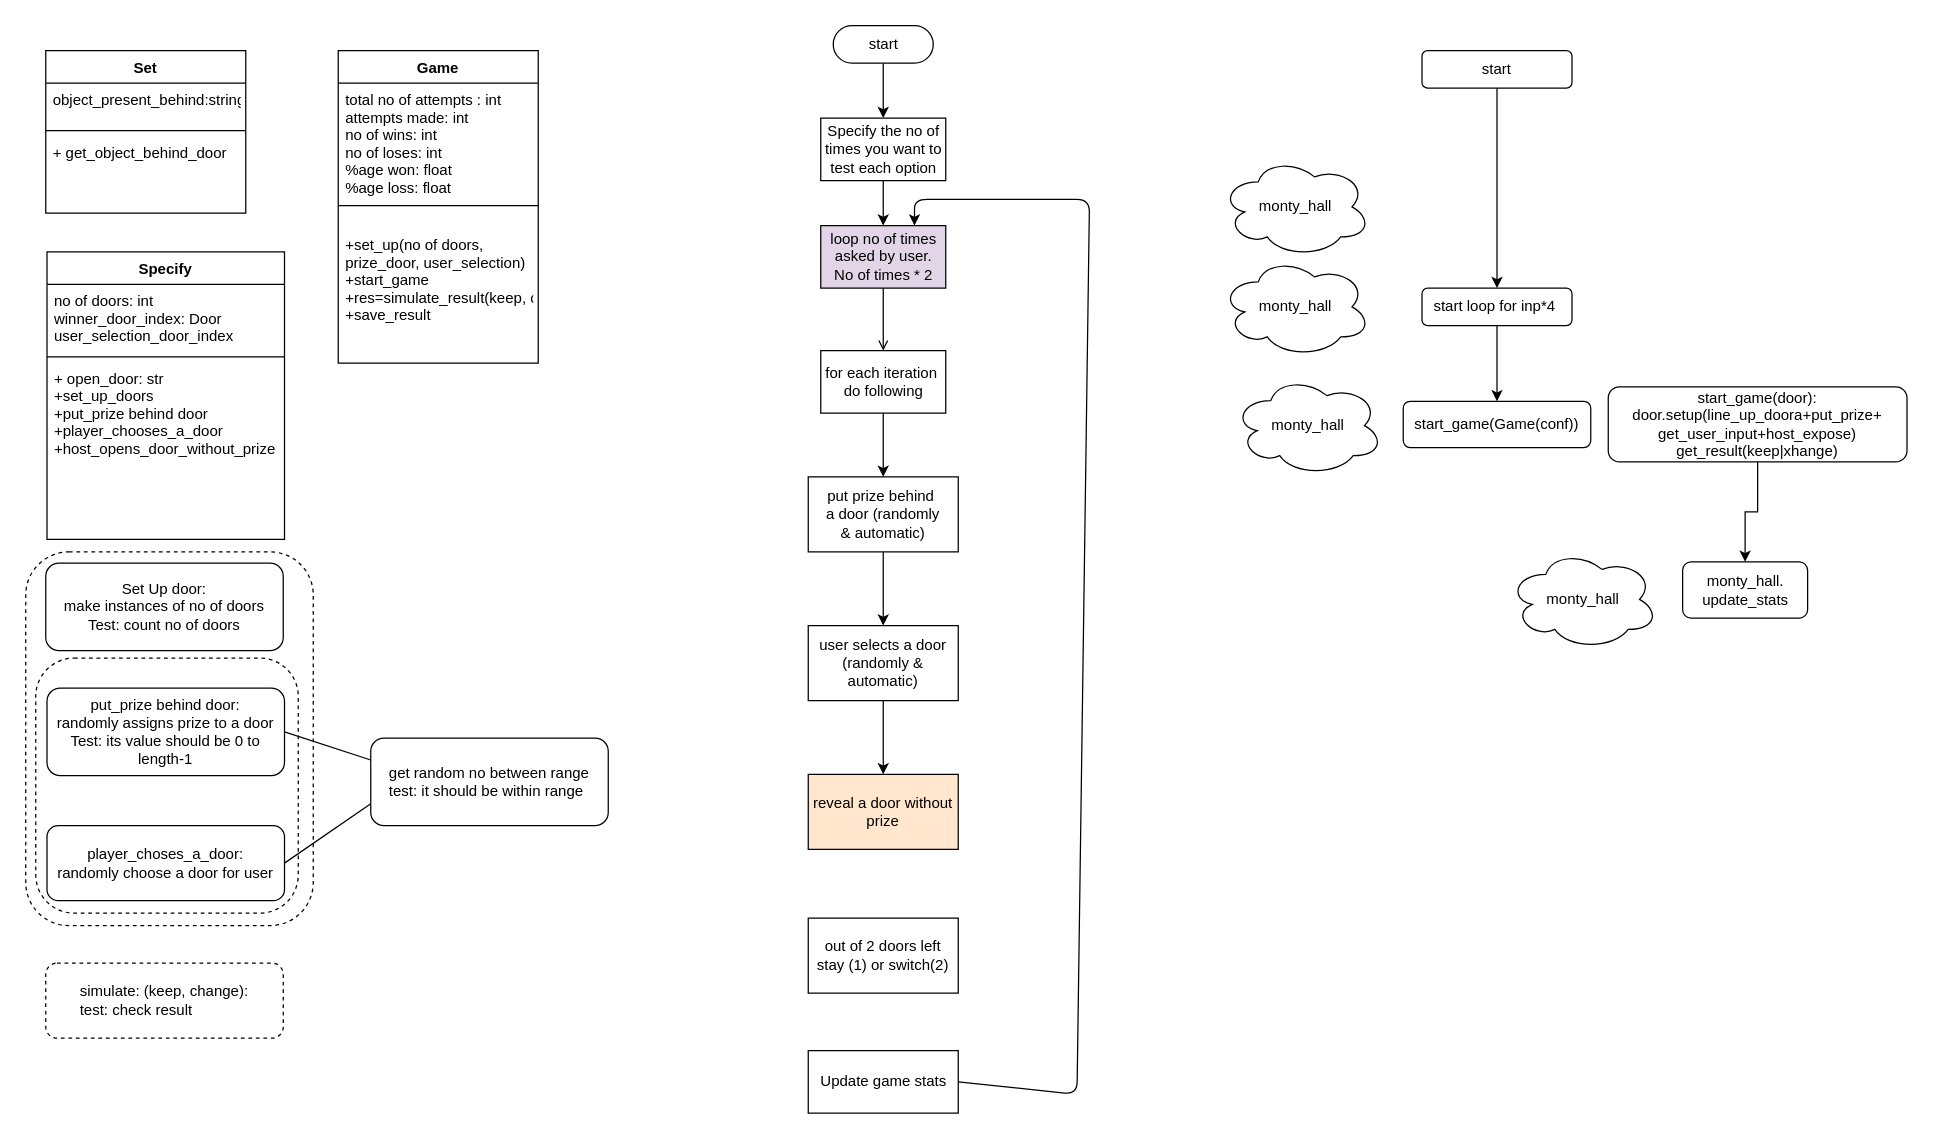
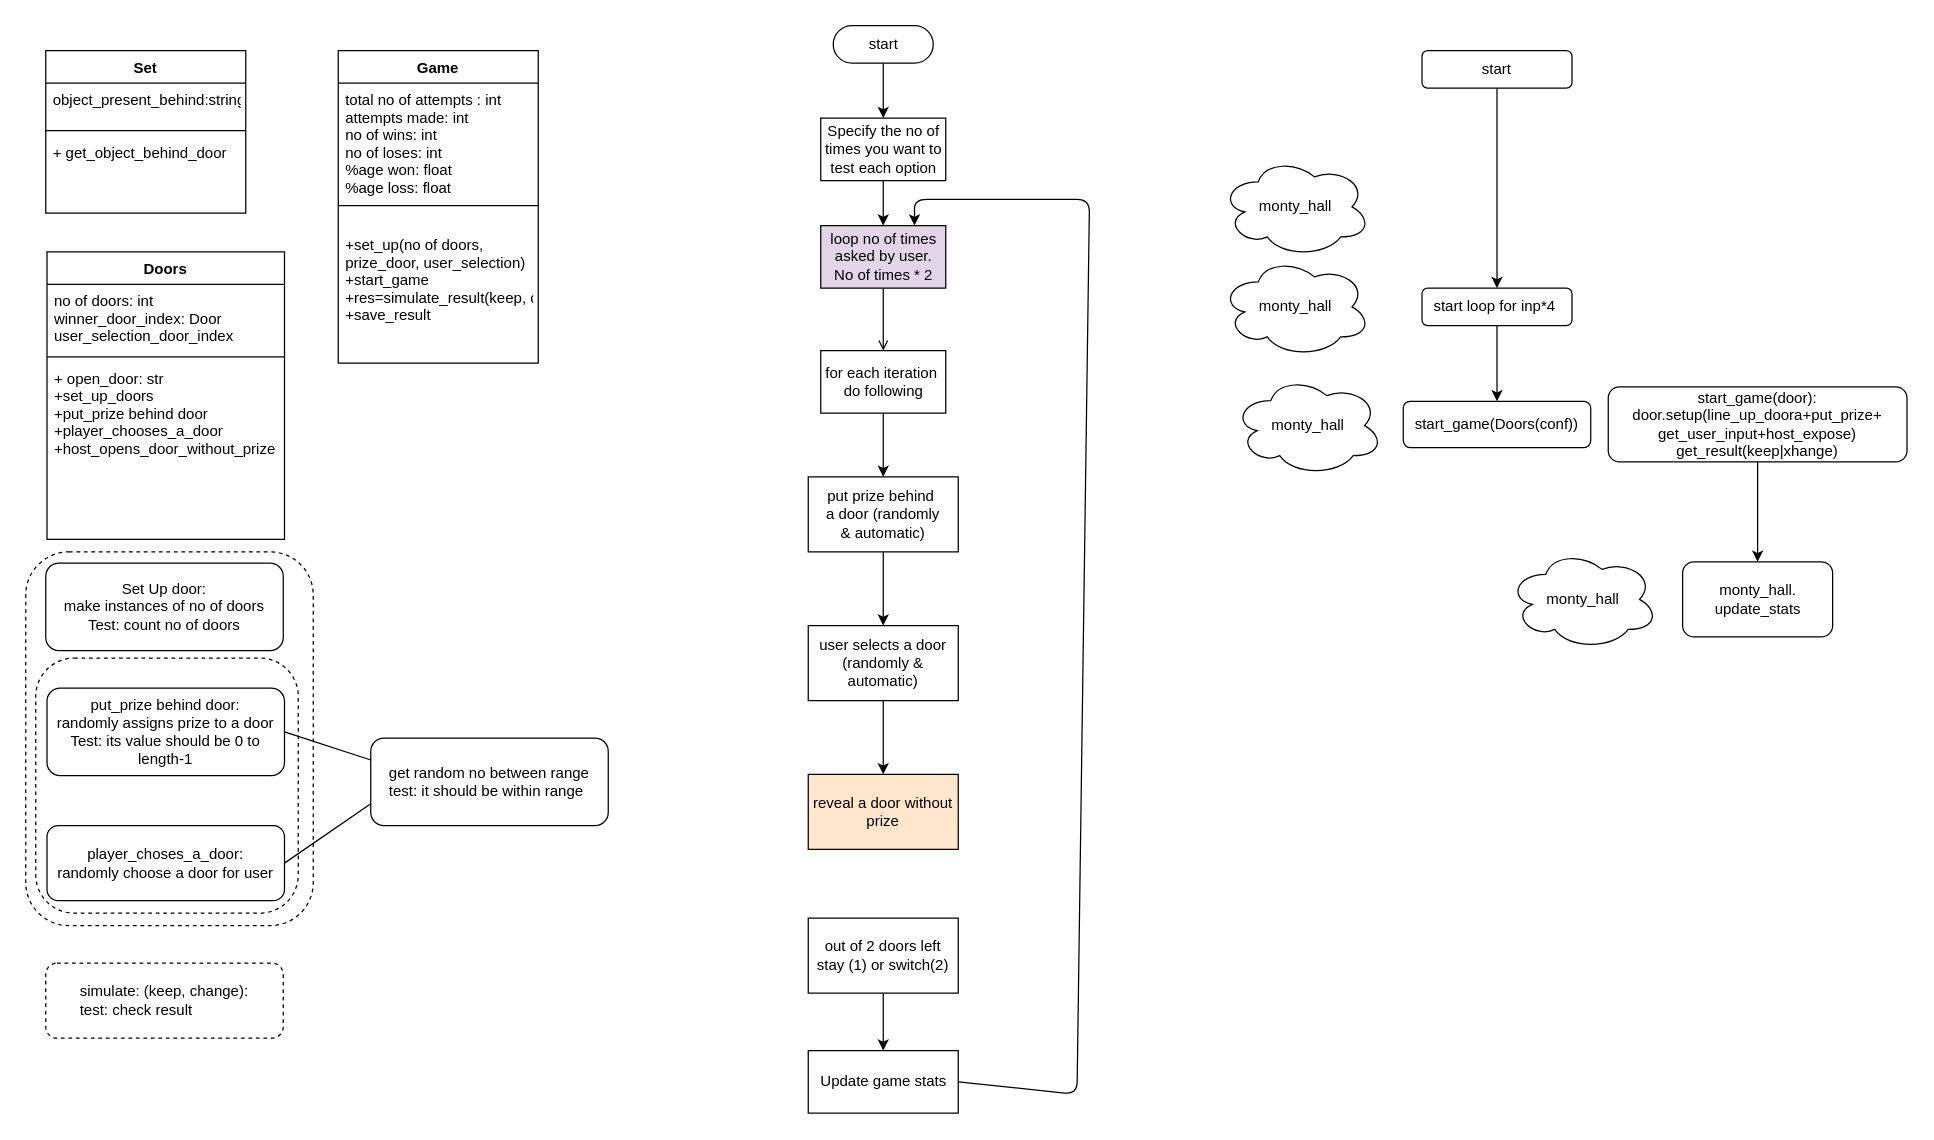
node "Specify": label "Specify" -> "Doors"
node "start_game(Game(conf))": label "start_game(Game(conf))" -> "start_game(Doors(conf))"
node "monty_hall. update_stats": size 125x56 -> 150x75
edge "out of 2 doors left stay (1) or switch(2)" -> "Update game stats": added
